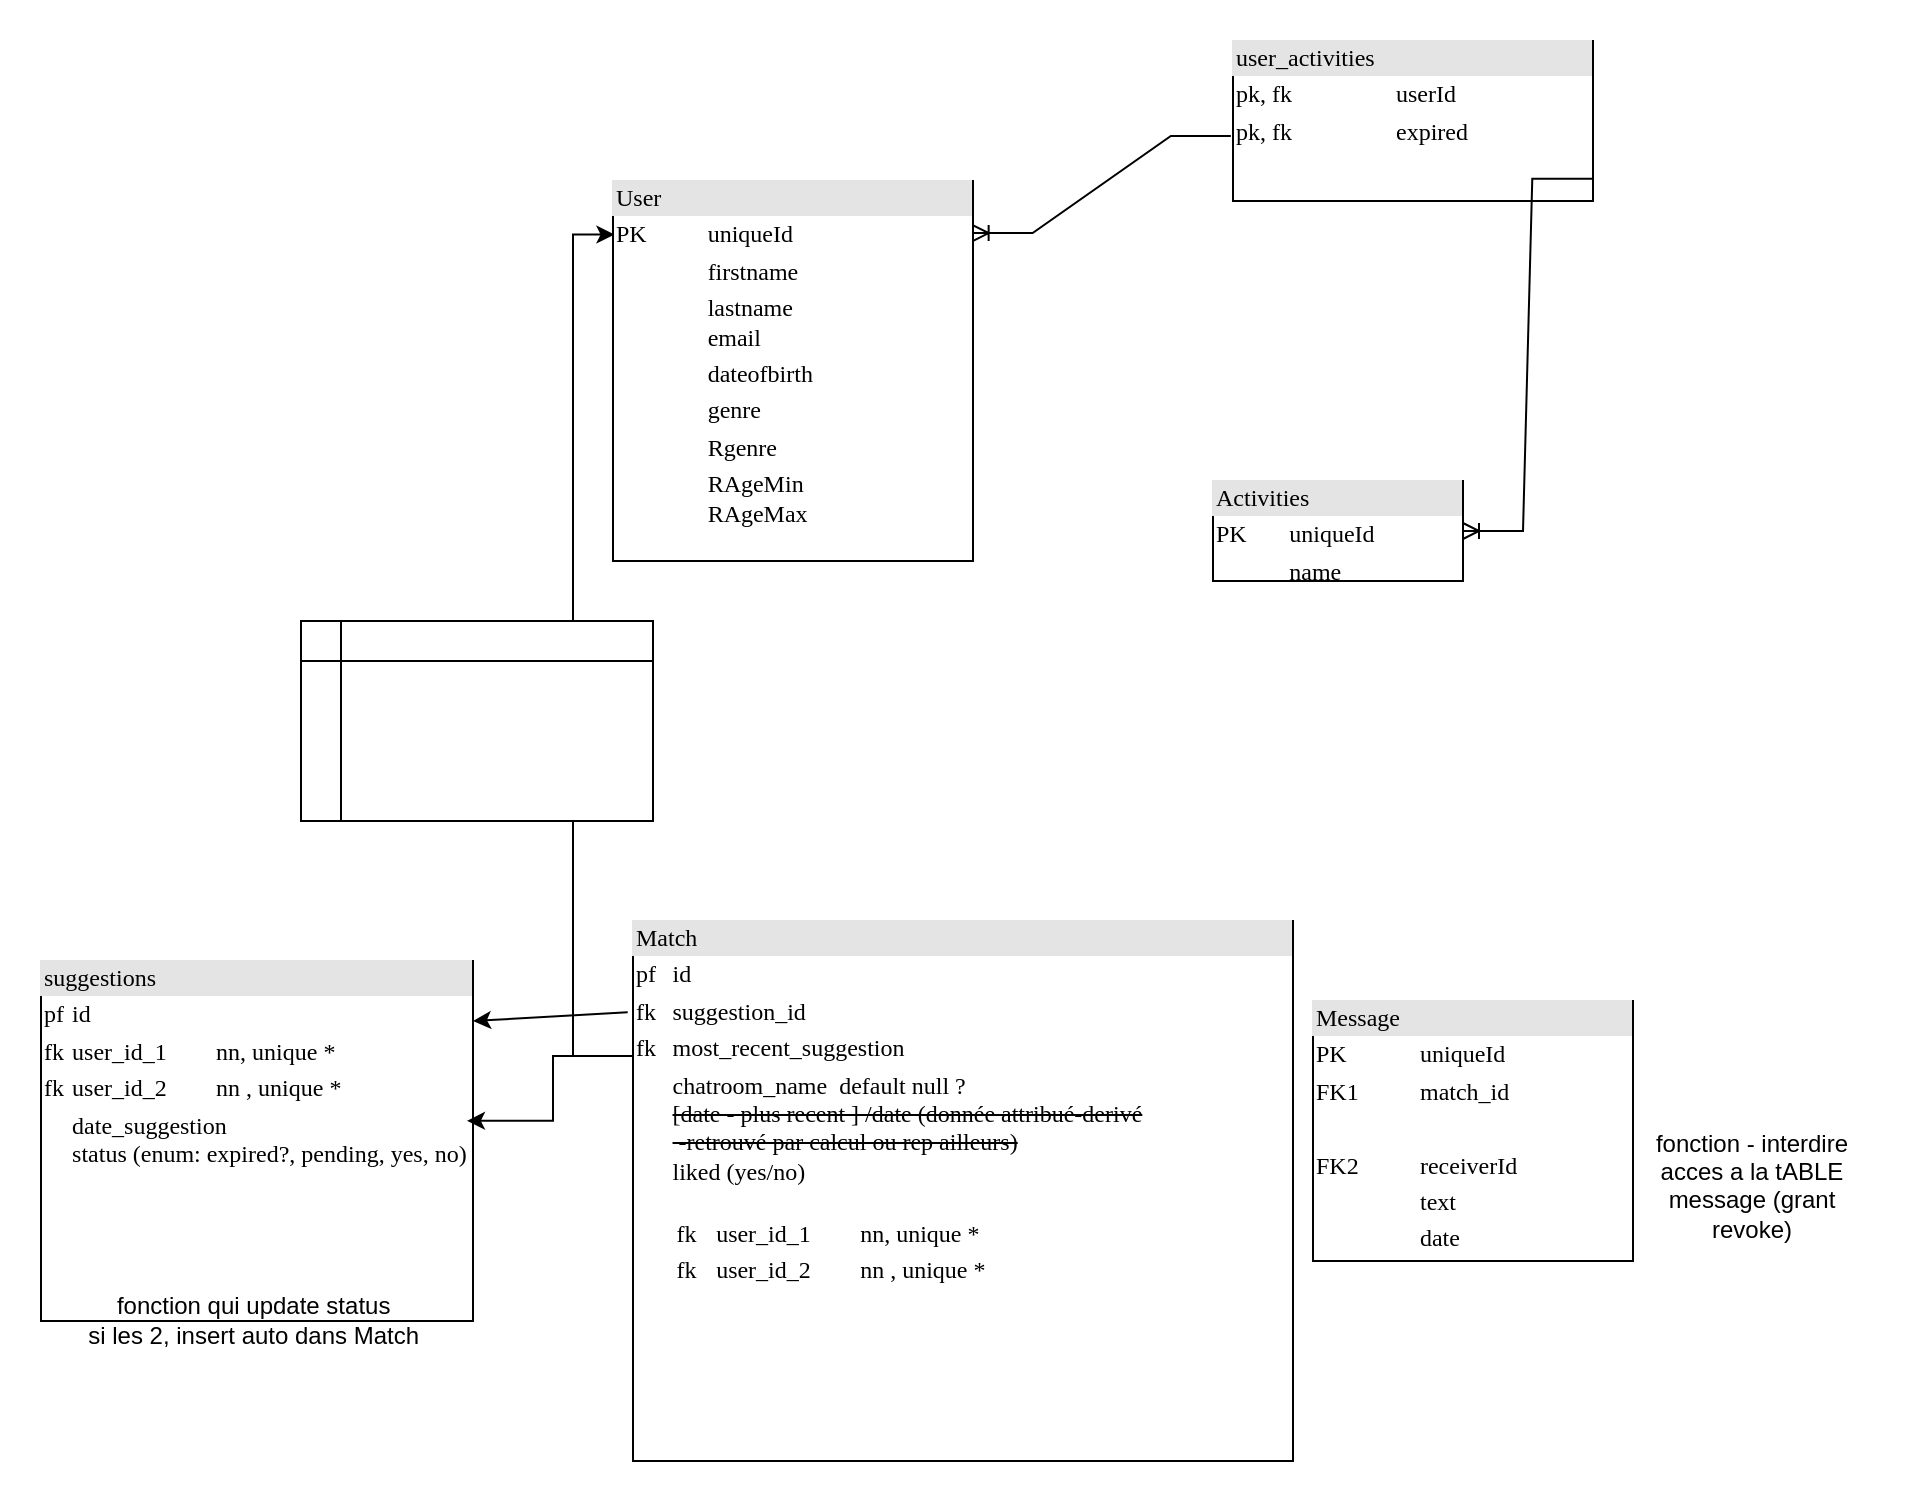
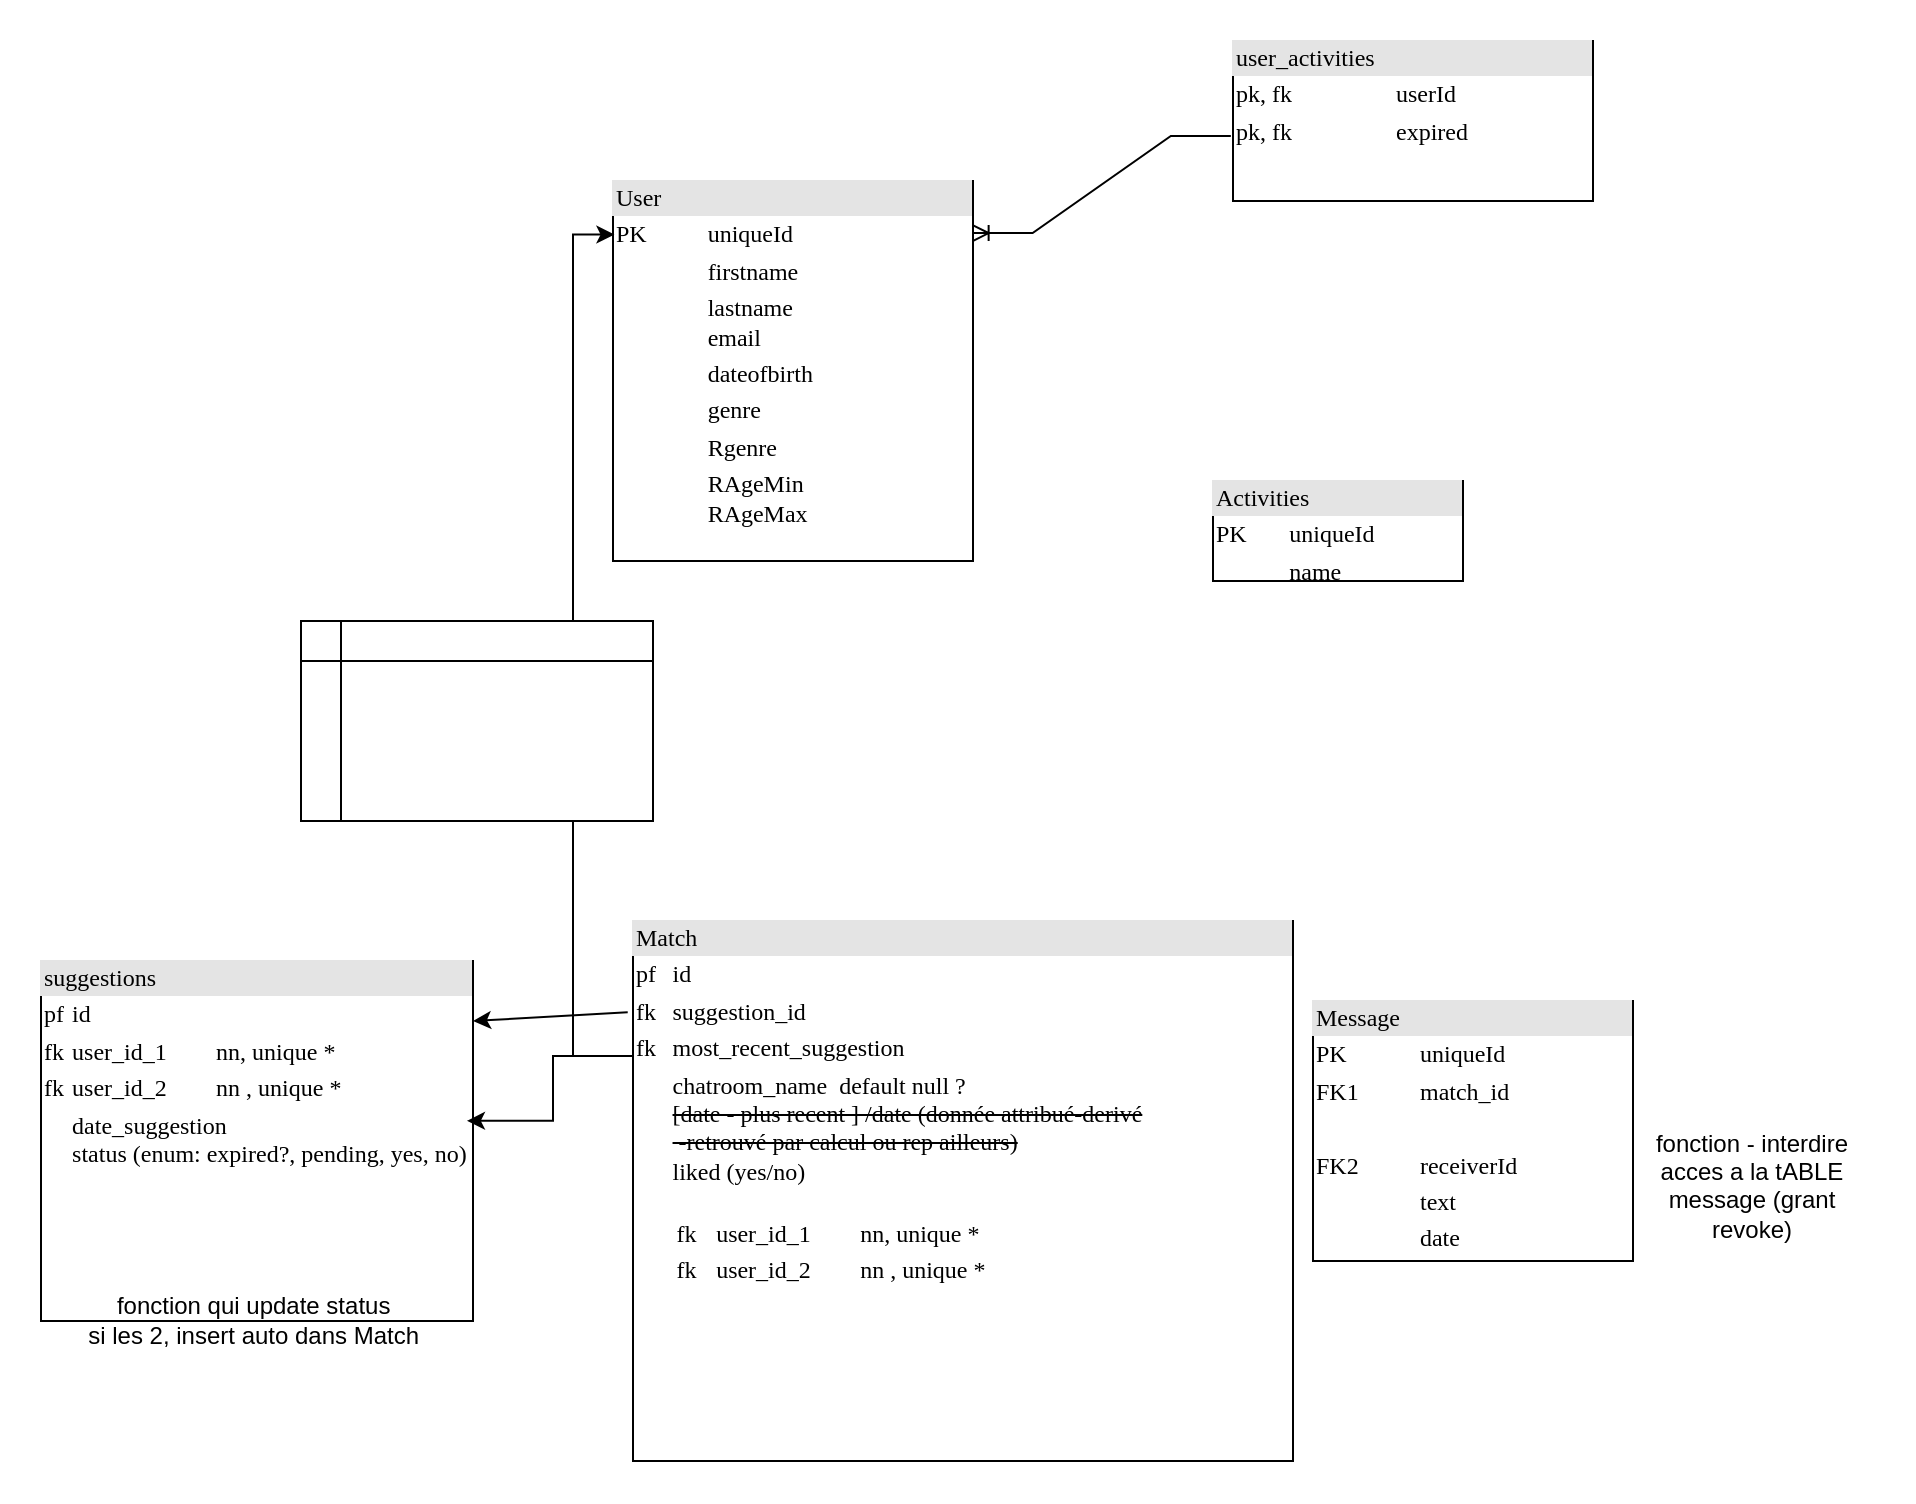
edge "user_activities pk, fk userId pk, fk expired" -> "Activities PK uniqueId name": removed
